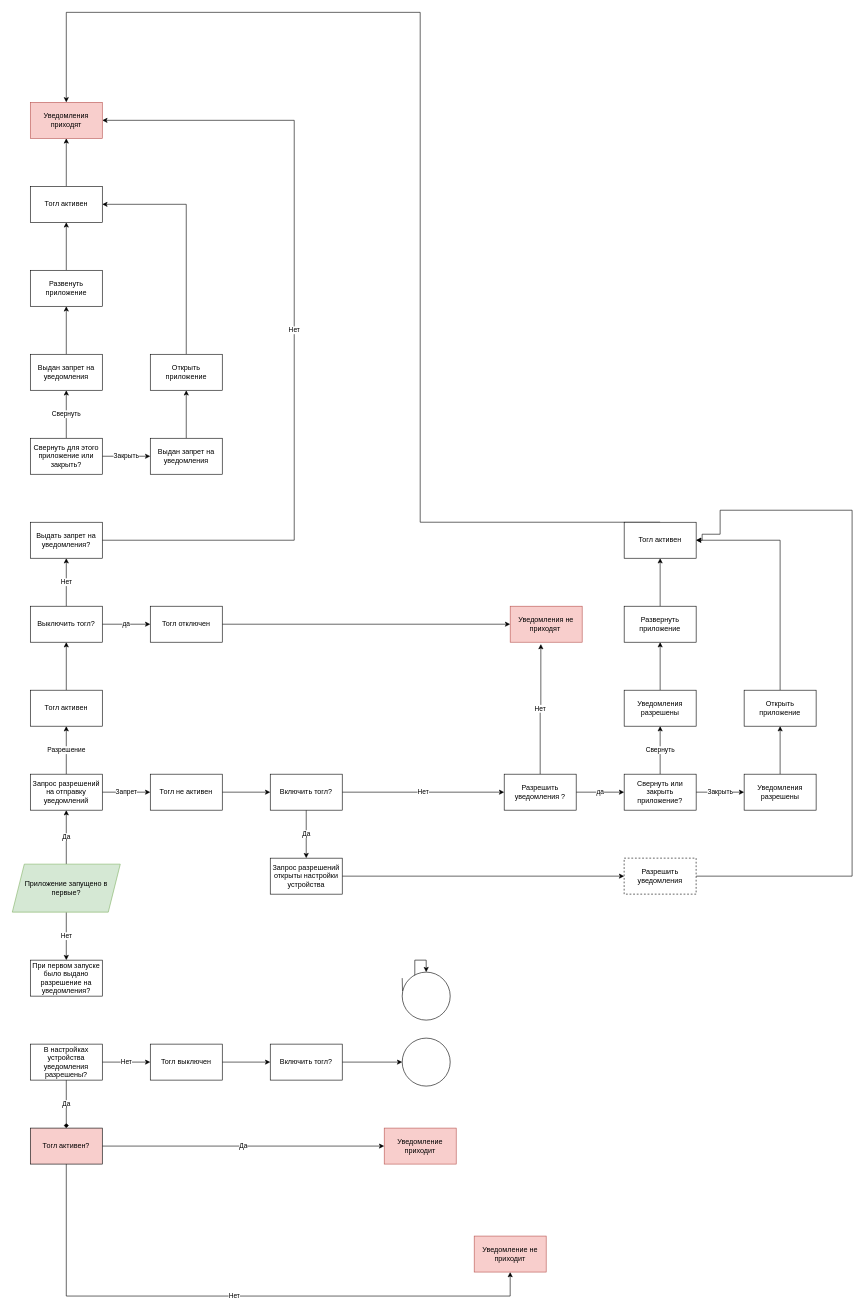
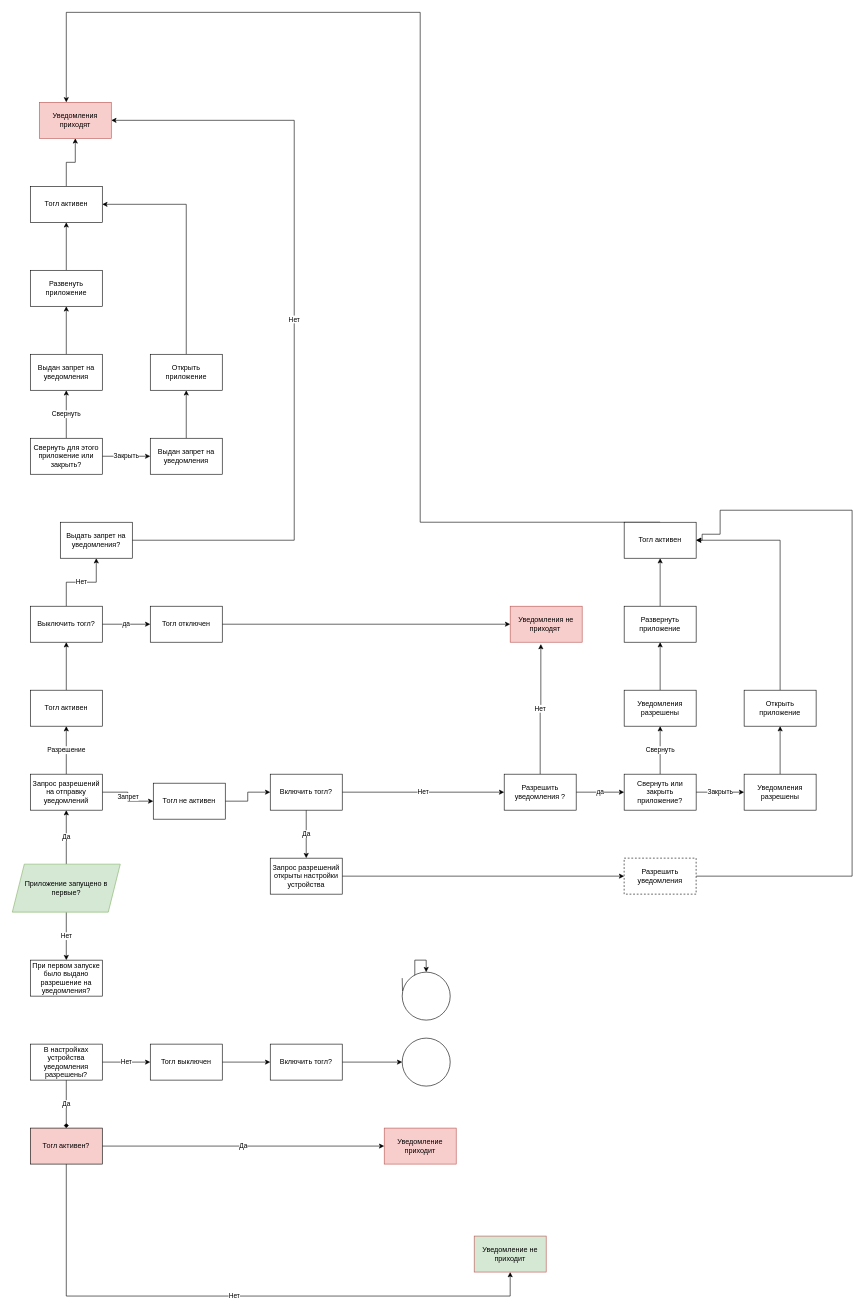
node "Уведомления приходят": moved (66, 120) -> (75, 120)
node "Выдать запрет на уведомления?": moved (66, 540) -> (96, 540)
node "Тогл не активен": moved (186, 792) -> (189, 801)
node "Уведомление не приходит": fillcolor #f8cecc -> #d5e8d4
